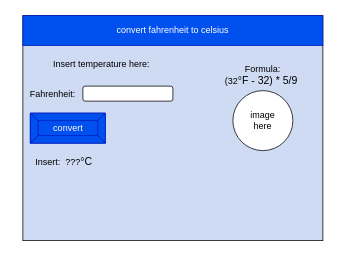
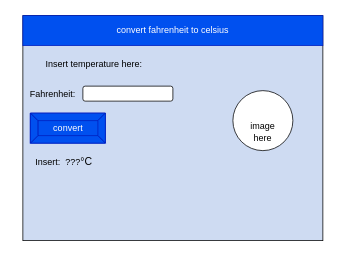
node "Insert temperature here:": moved (102, 64) -> (94, 64)
node "Formula: (32°F - 32) * 5/9": removed
node "image here": moved (263, 120) -> (263, 132)
